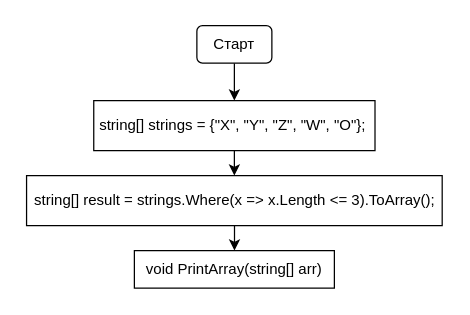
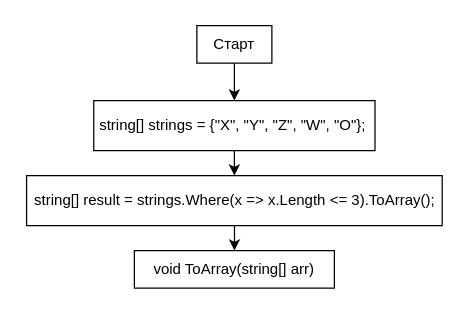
node "Старт": shape rounded rectangle -> rectangle
node "void PrintArray(string[] arr)": label "void PrintArray(string[] arr)" -> "void ToArray(string[] arr)"
